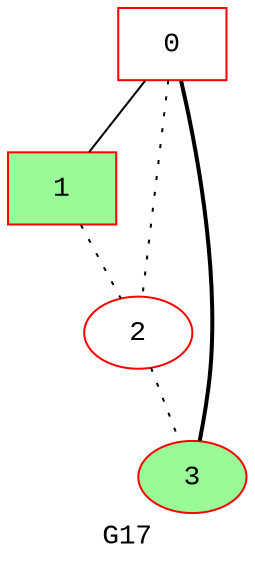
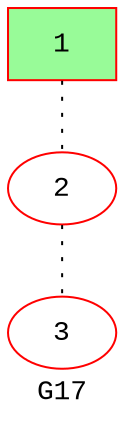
node "0": removed
node "3": fillcolor palegreen -> white
